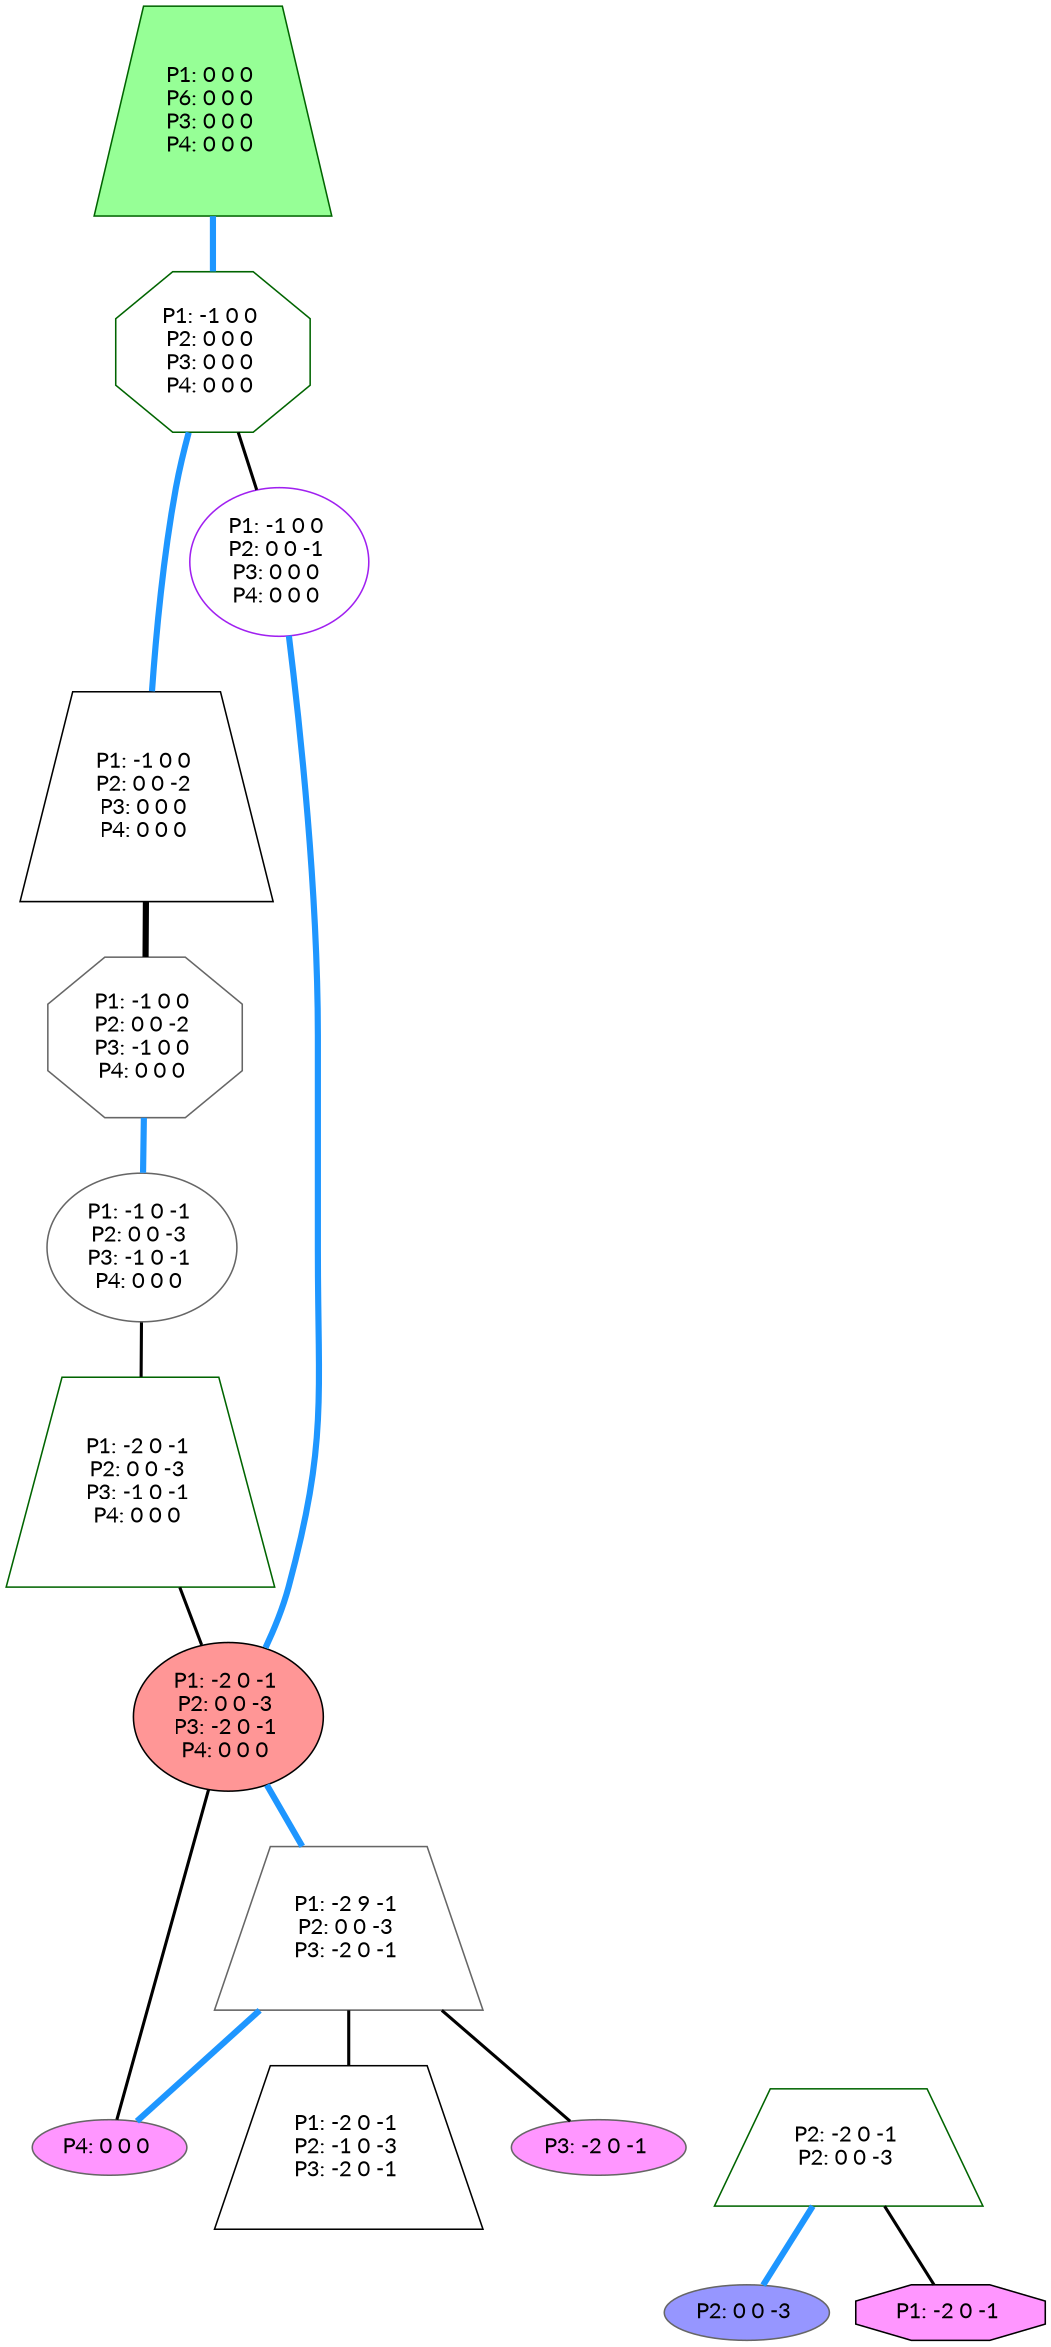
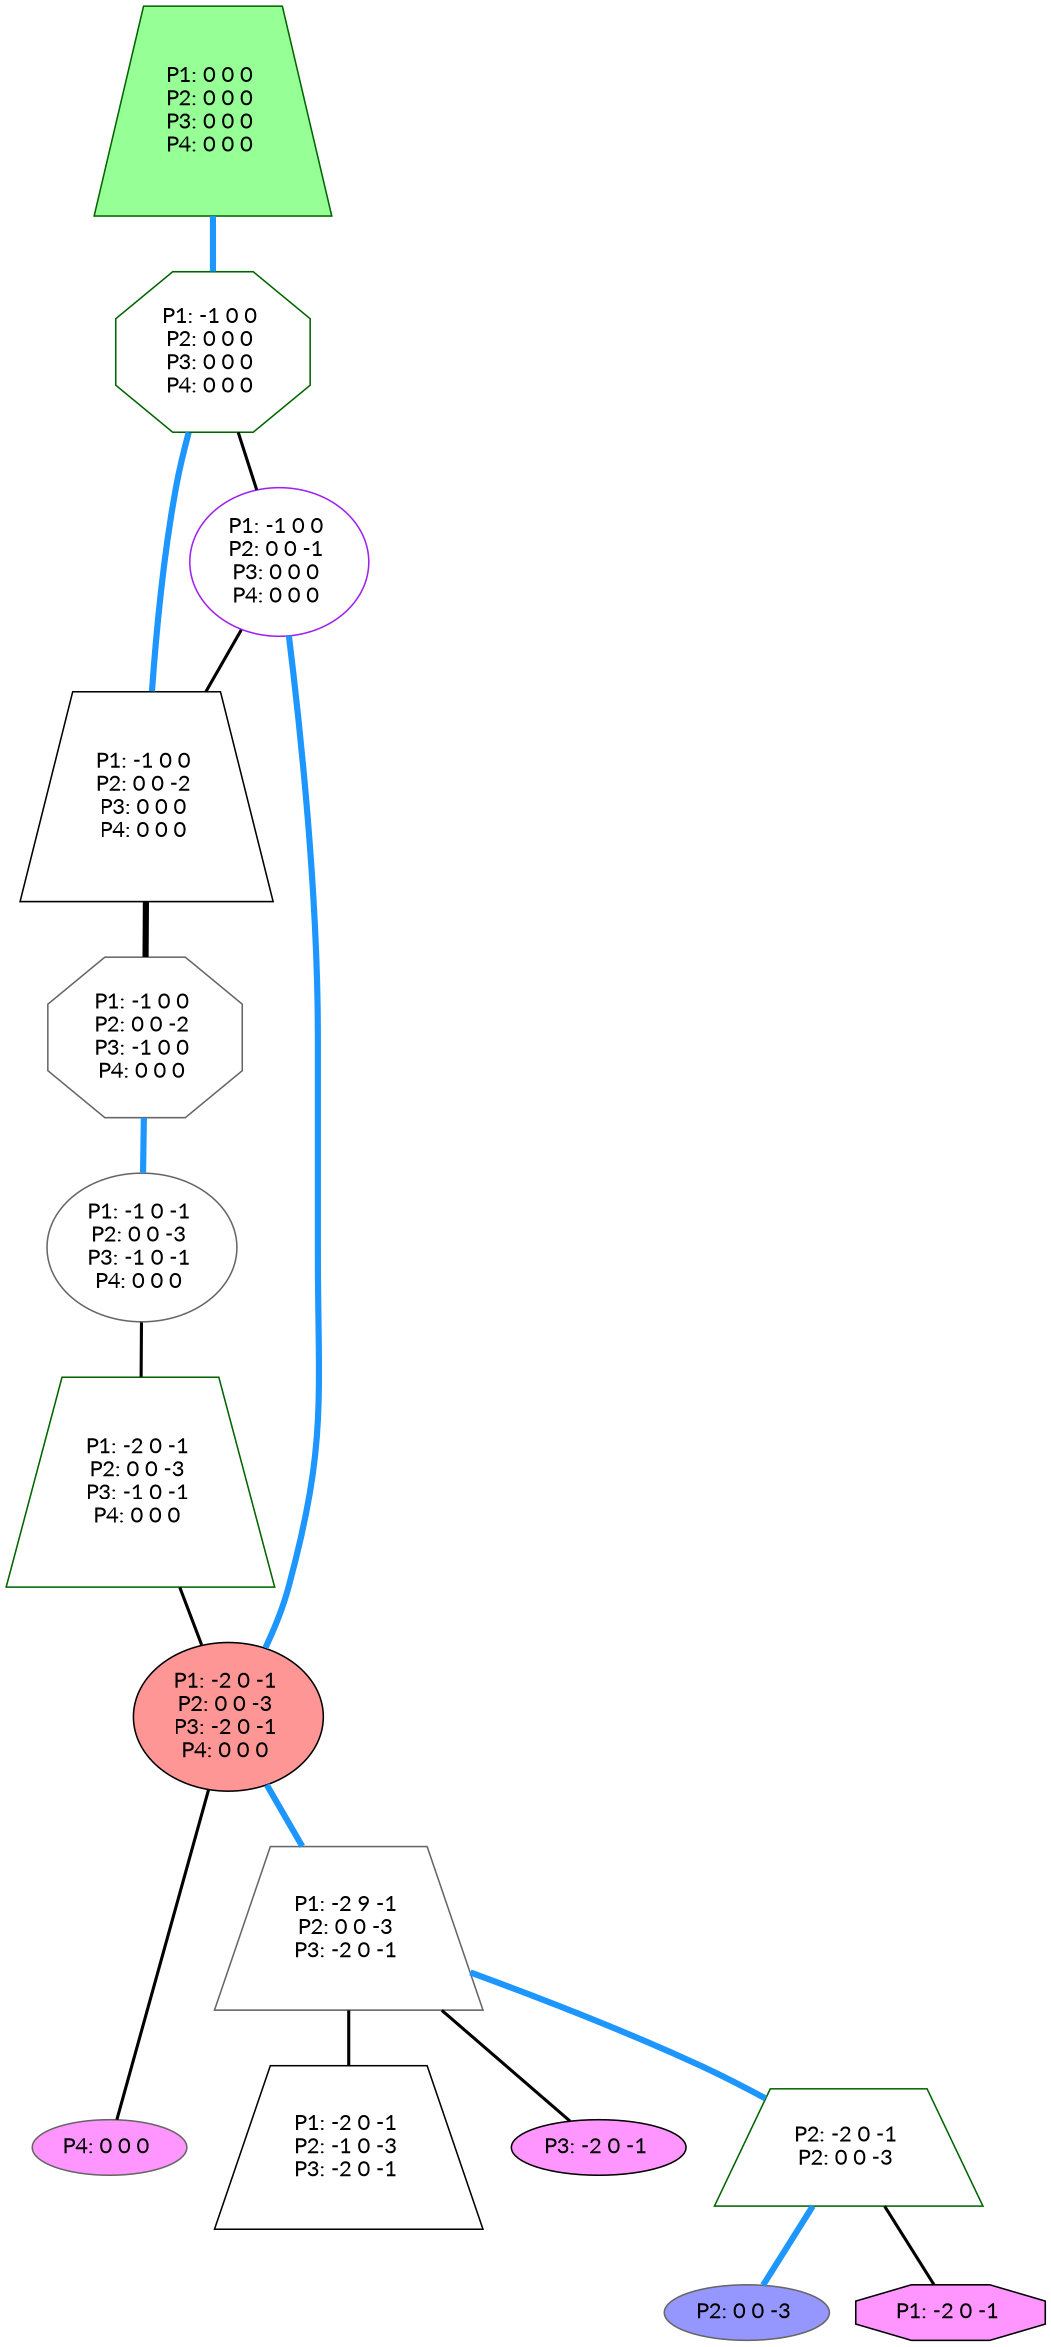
node "P1: 0 0 0 P6: 0 0 0 P3: 0 0 0 P4: 0 0 0": label "P1: 0 0 0 P6: 0 0 0 P3: 0 0 0 P4: 0 0 0" -> "P1: 0 0 0 P2: 0 0 0 P3: 0 0 0 P4: 0 0 0"
edge "P1: -1 0 0 P2: 0 0 -1 P3: 0 0 0 P4: 0 0 0" -- "P1: -1 0 0 P2: 0 0 -2 P3: 0 0 0 P4: 0 0 0": added
edge "P1: -2 9 -1 P2: 0 0 -3 P3: -2 0 -1" -- "P4: 0 0 0": now "P1: -2 9 -1 P2: 0 0 -3 P3: -2 0 -1" -- "P2: -2 0 -1 P2: 0 0 -3"
node "P3: -2 0 -1": color gray40 -> black
